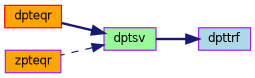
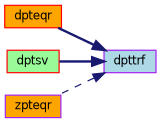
edge "dpteqr" -> "dptsv": now "dpteqr" -> "dpttrf"
node "dptsv": color purple -> red
edge "zpteqr" -> "dptsv": now "zpteqr" -> "dpttrf"
